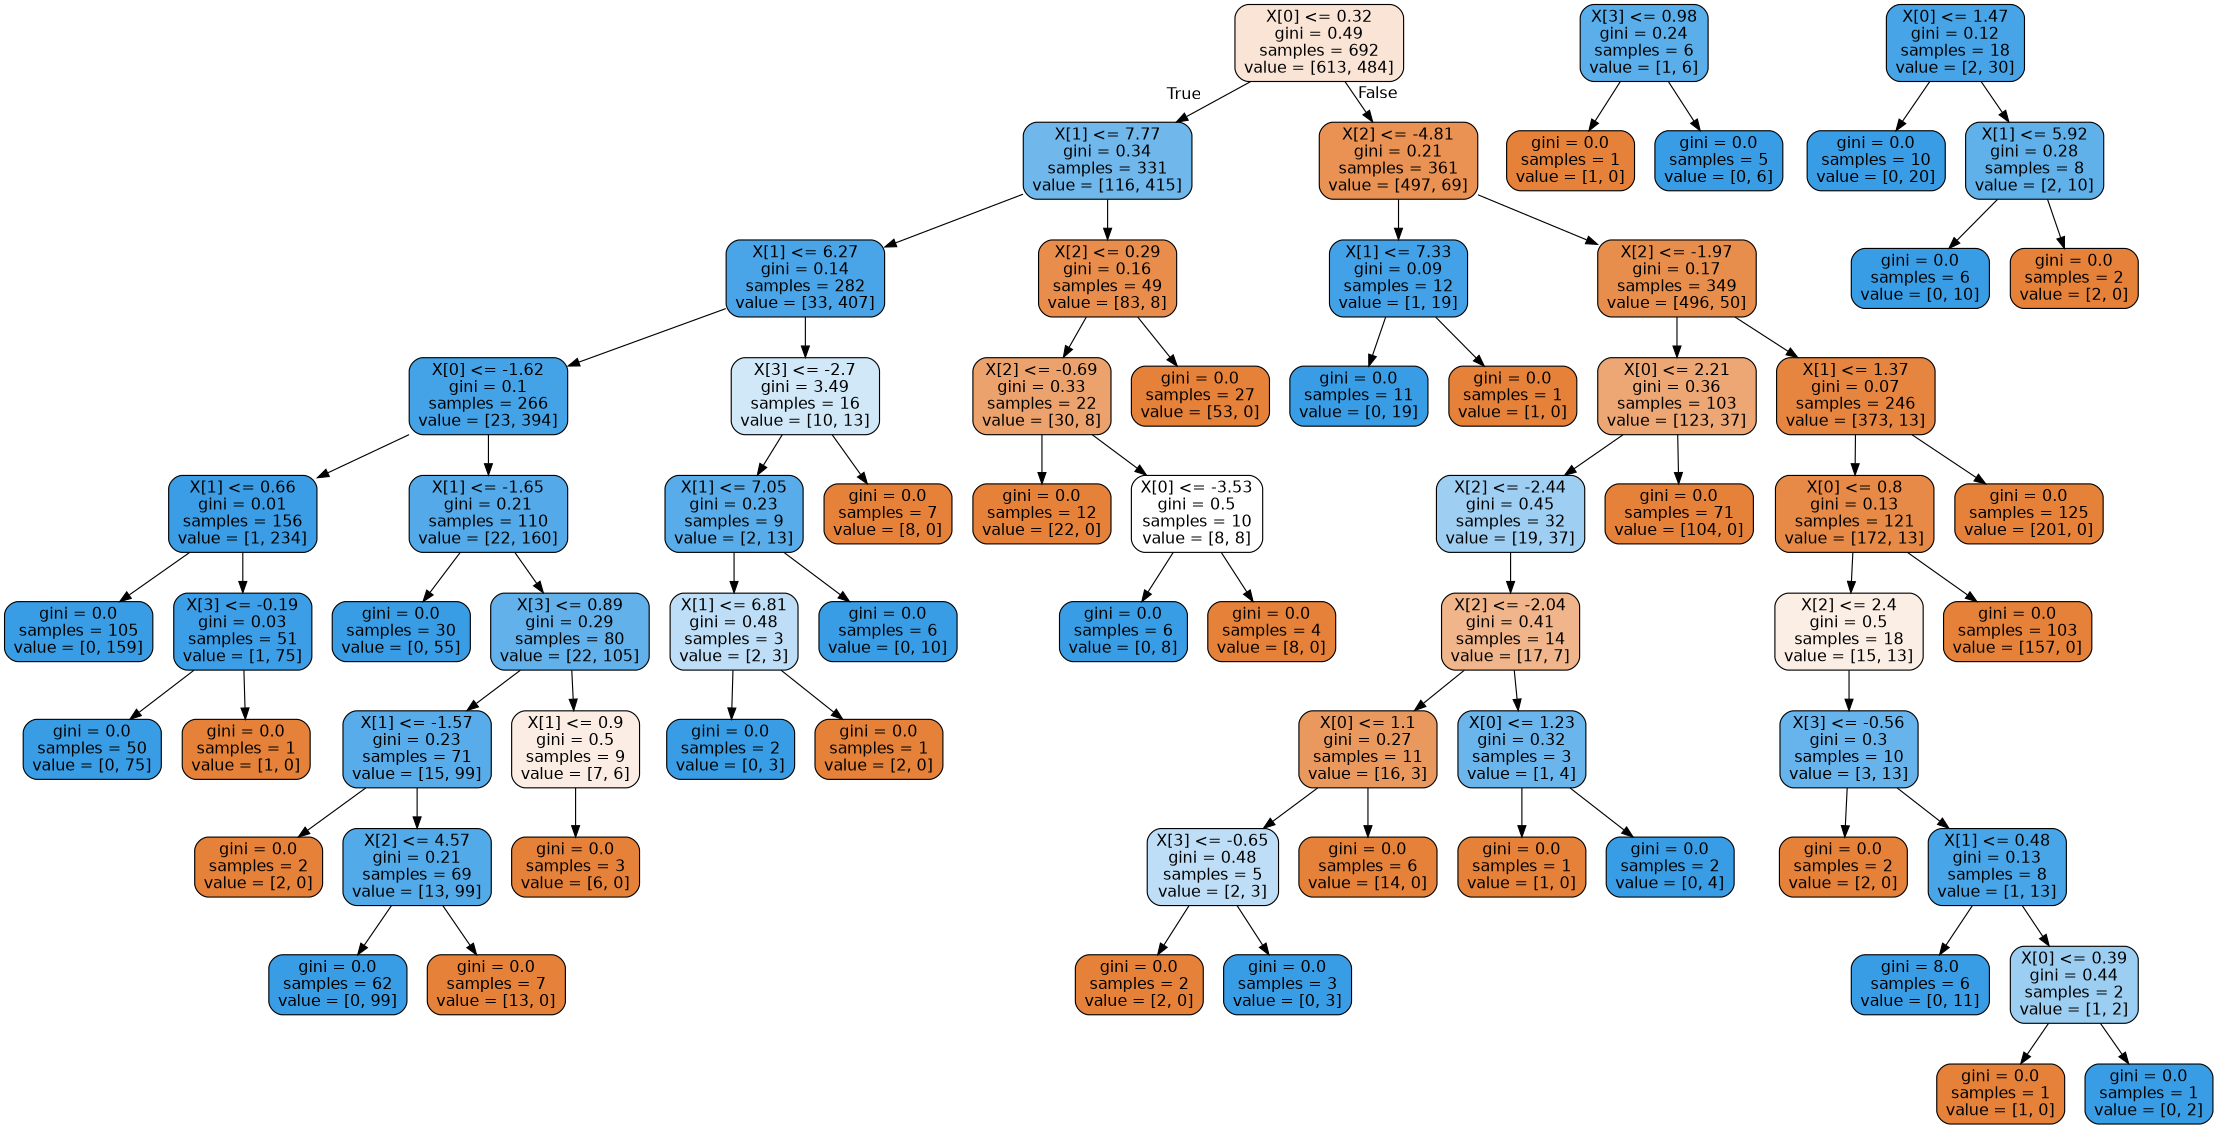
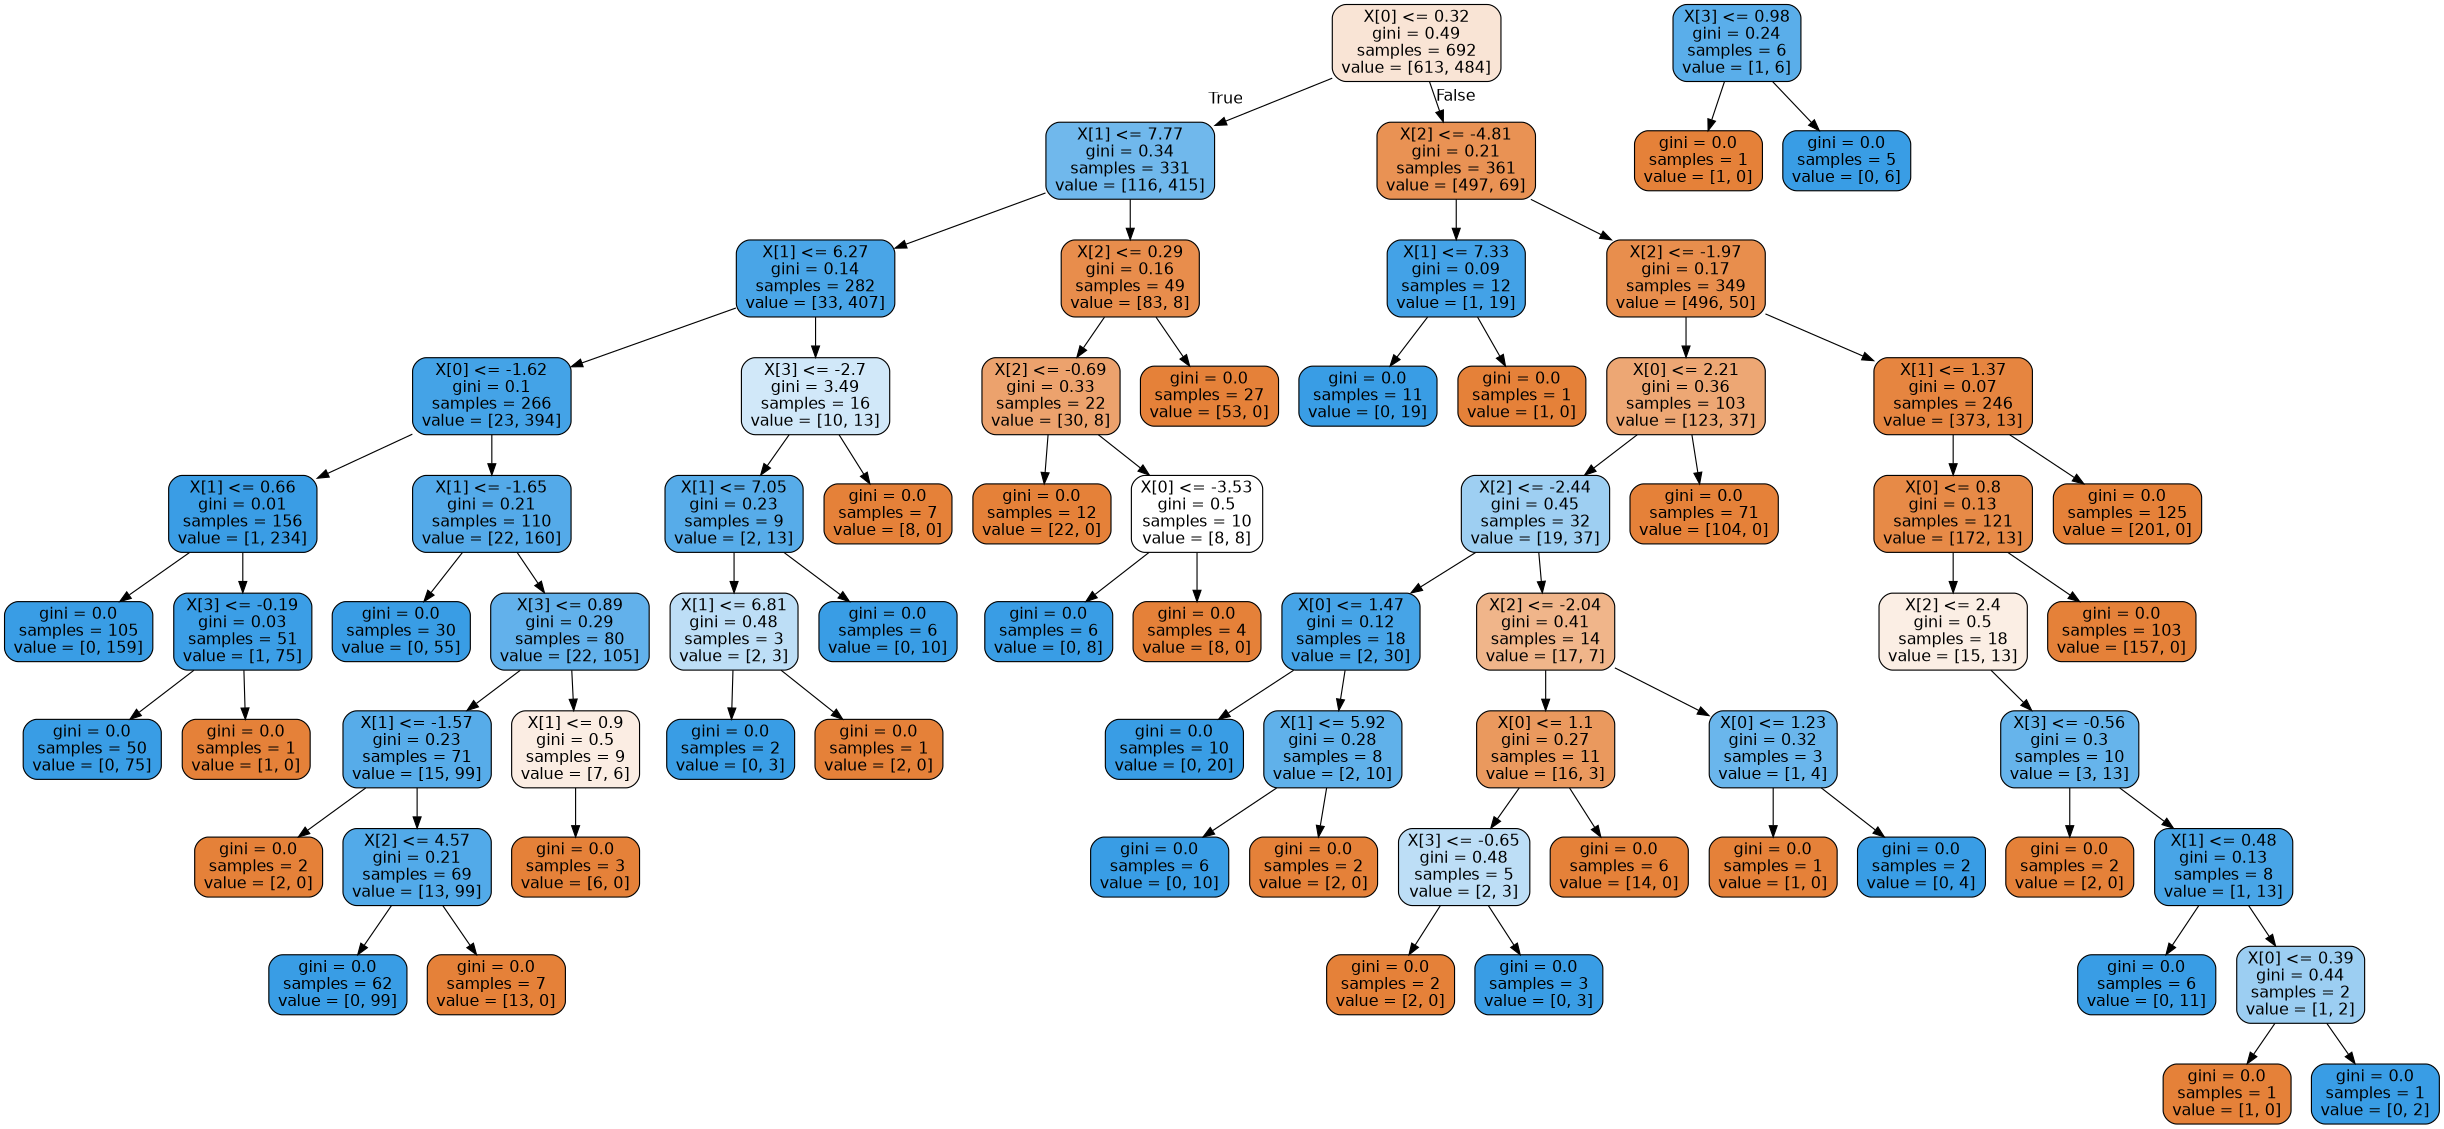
edge "X[2] <= -2.44 gini = 0.45 samples = 32 value = [19, 37]" -> "X[0] <= 1.47 gini = 0.12 samples = 18 value = [2, 30]": added
node "gini = 8.0 samples = 6 value = [0, 11]": label "gini = 8.0 samples = 6 value = [0, 11]" -> "gini = 0.0 samples = 6 value = [0, 11]"
